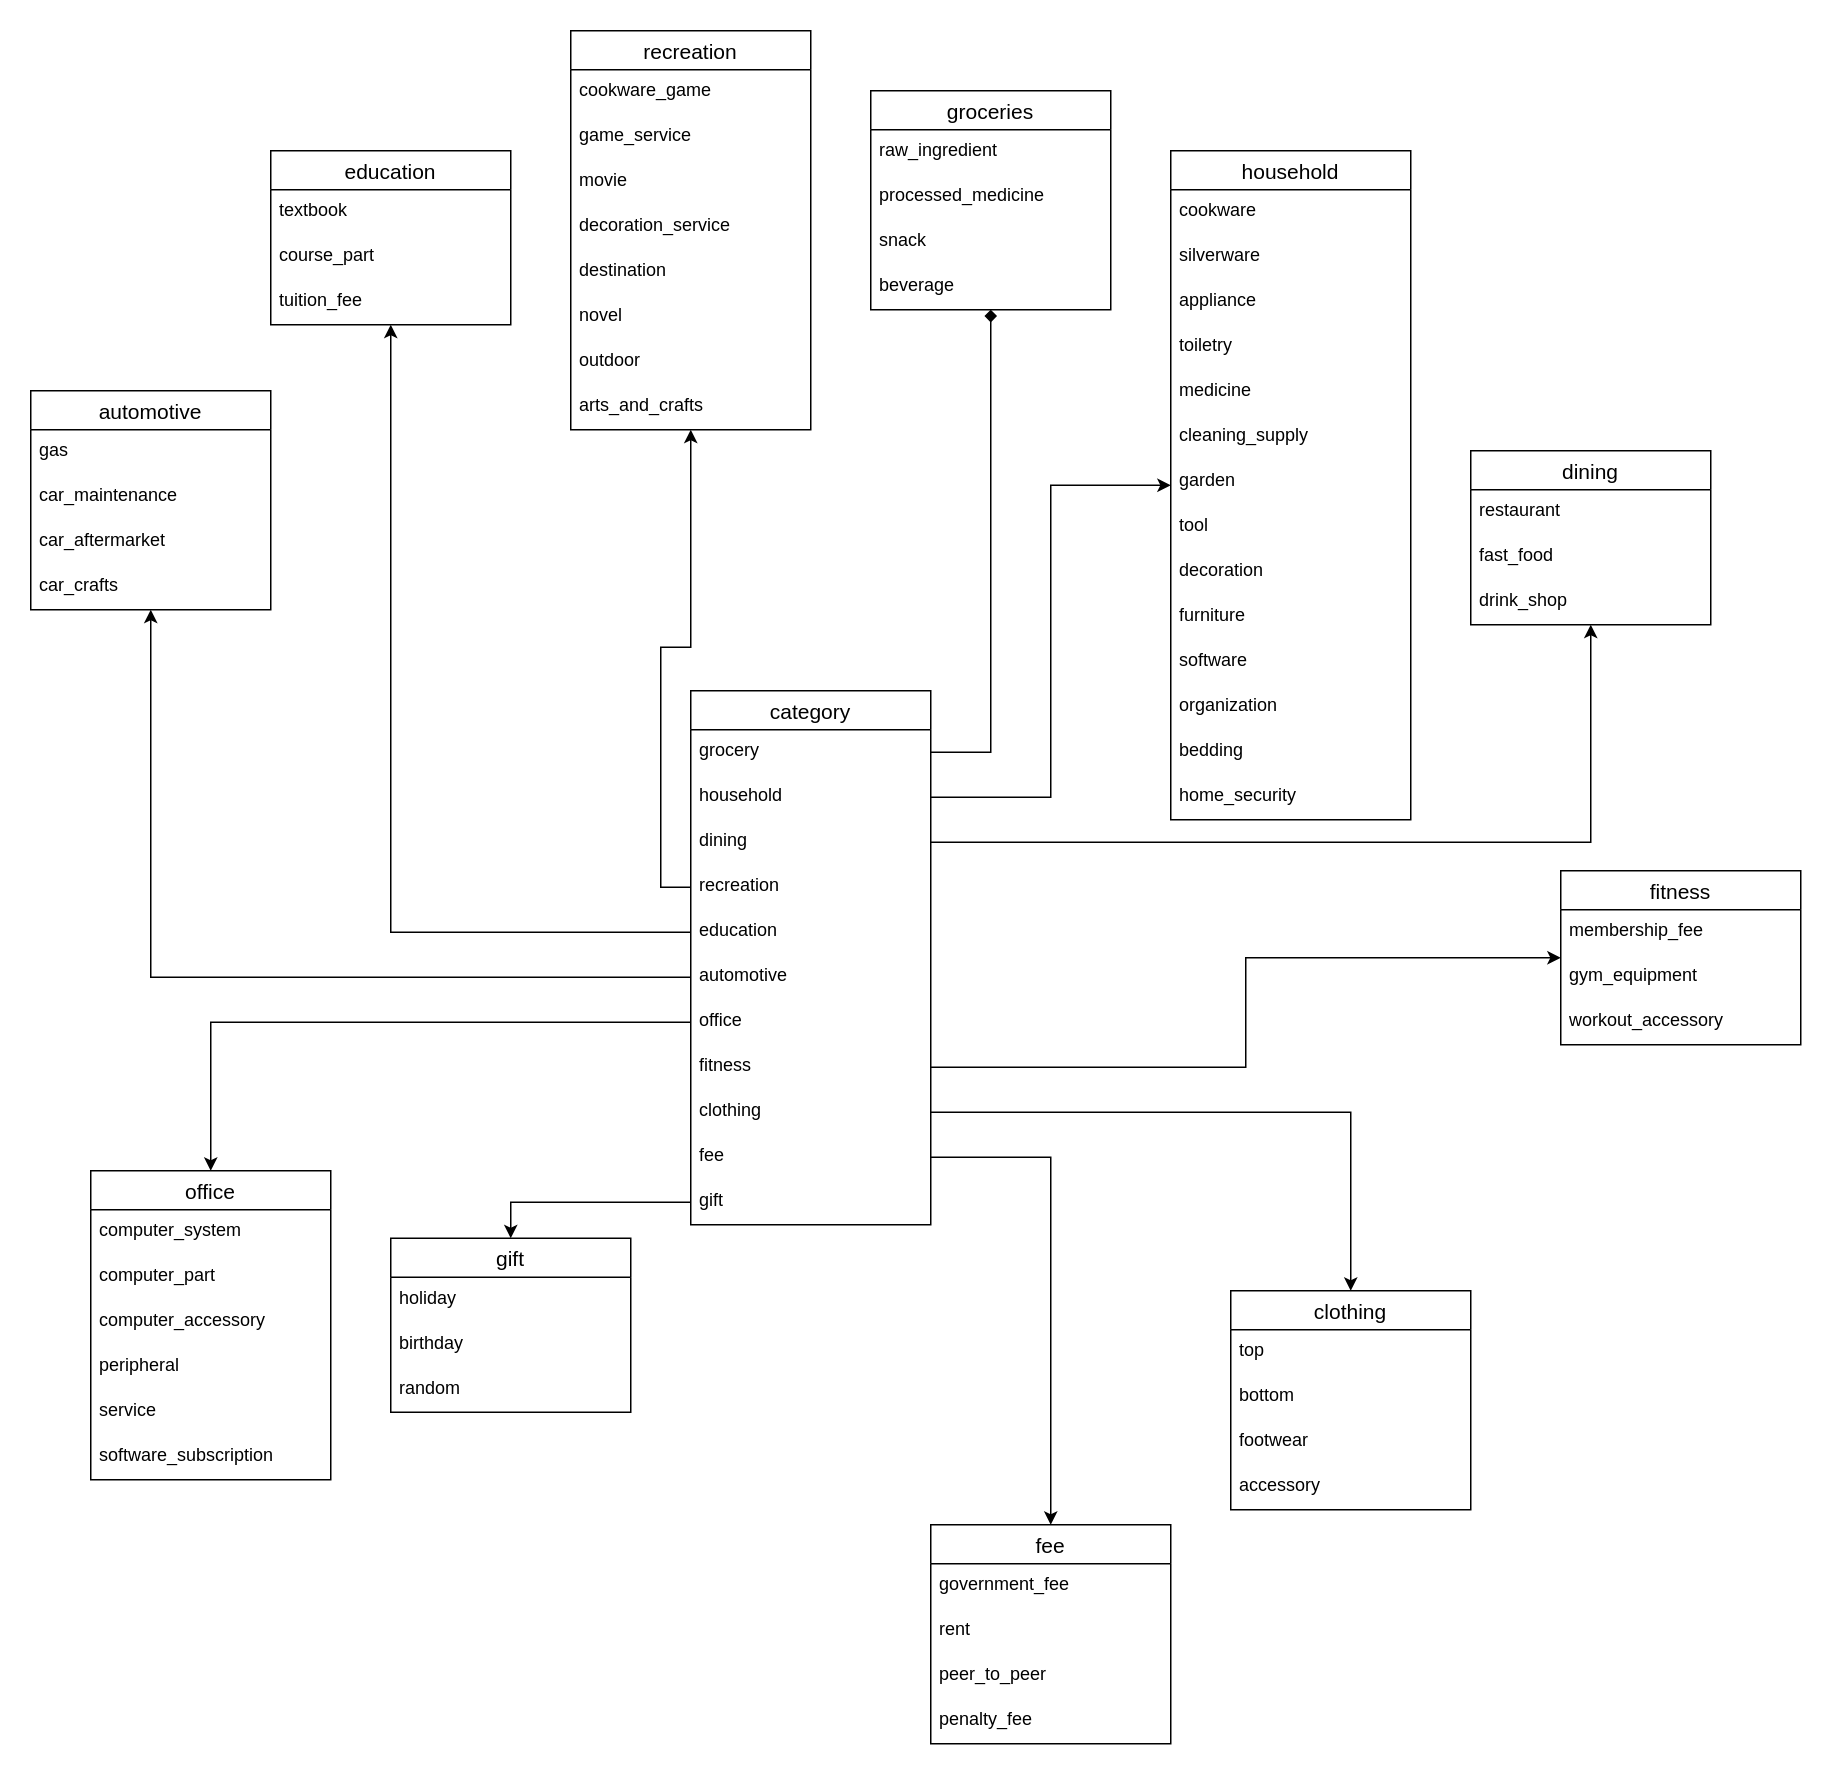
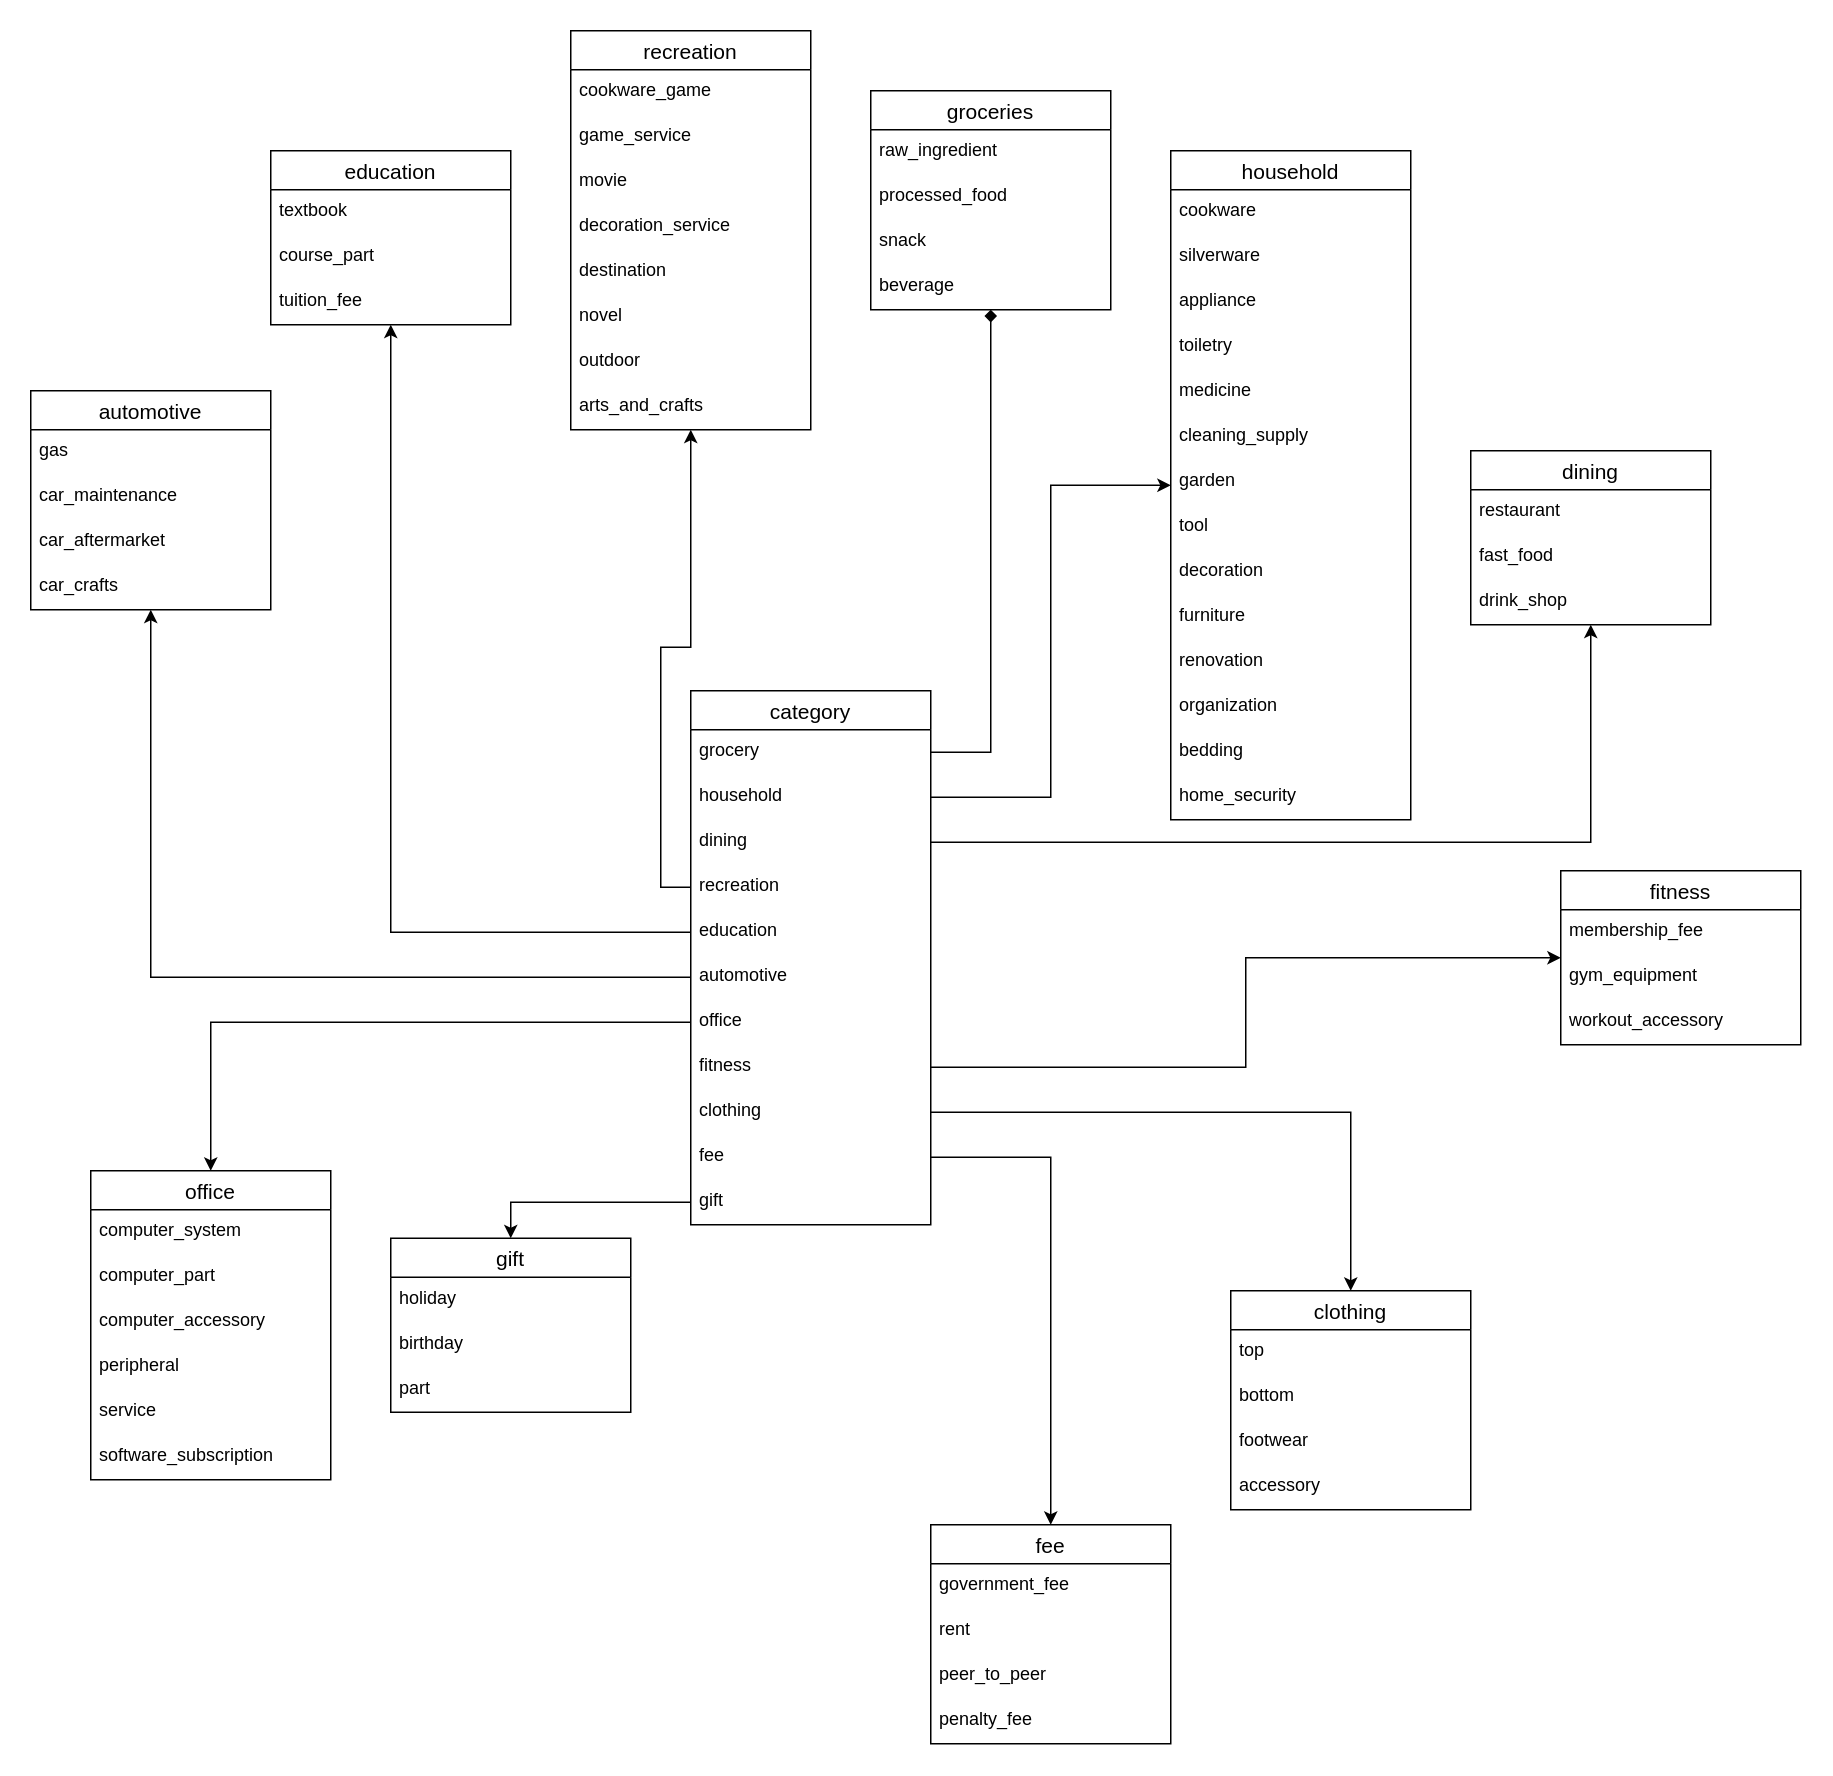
node "processed_medicine": label "processed_medicine" -> "processed_food"
node "software": label "software" -> "renovation"
node "random": label "random" -> "part"
